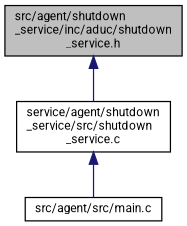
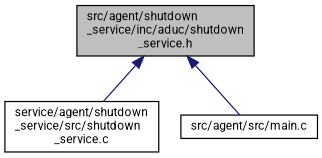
edge "src/agent/src/main.c" -> "service/agent/shutdown _service/src/shutdown _service.c": now "src/agent/src/main.c" -> "src/agent/shutdown _service/inc/aduc/shutdown _service.h"
